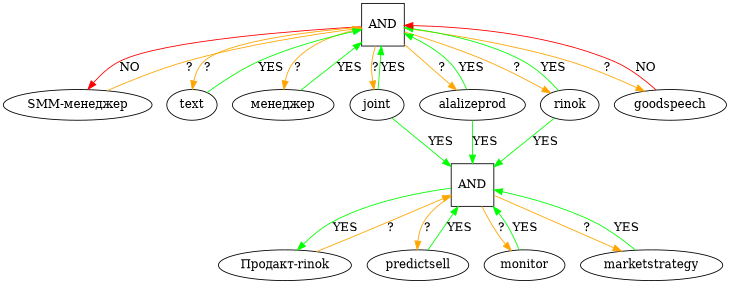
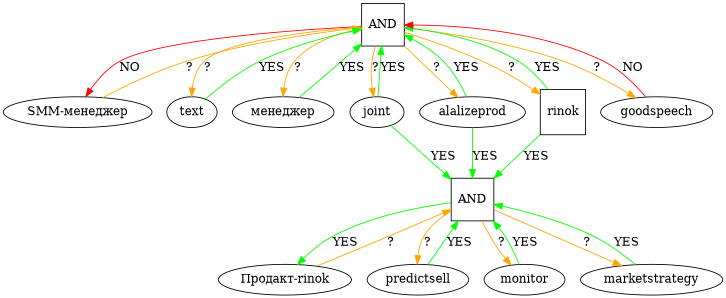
node "rinok": shape ellipse -> square
